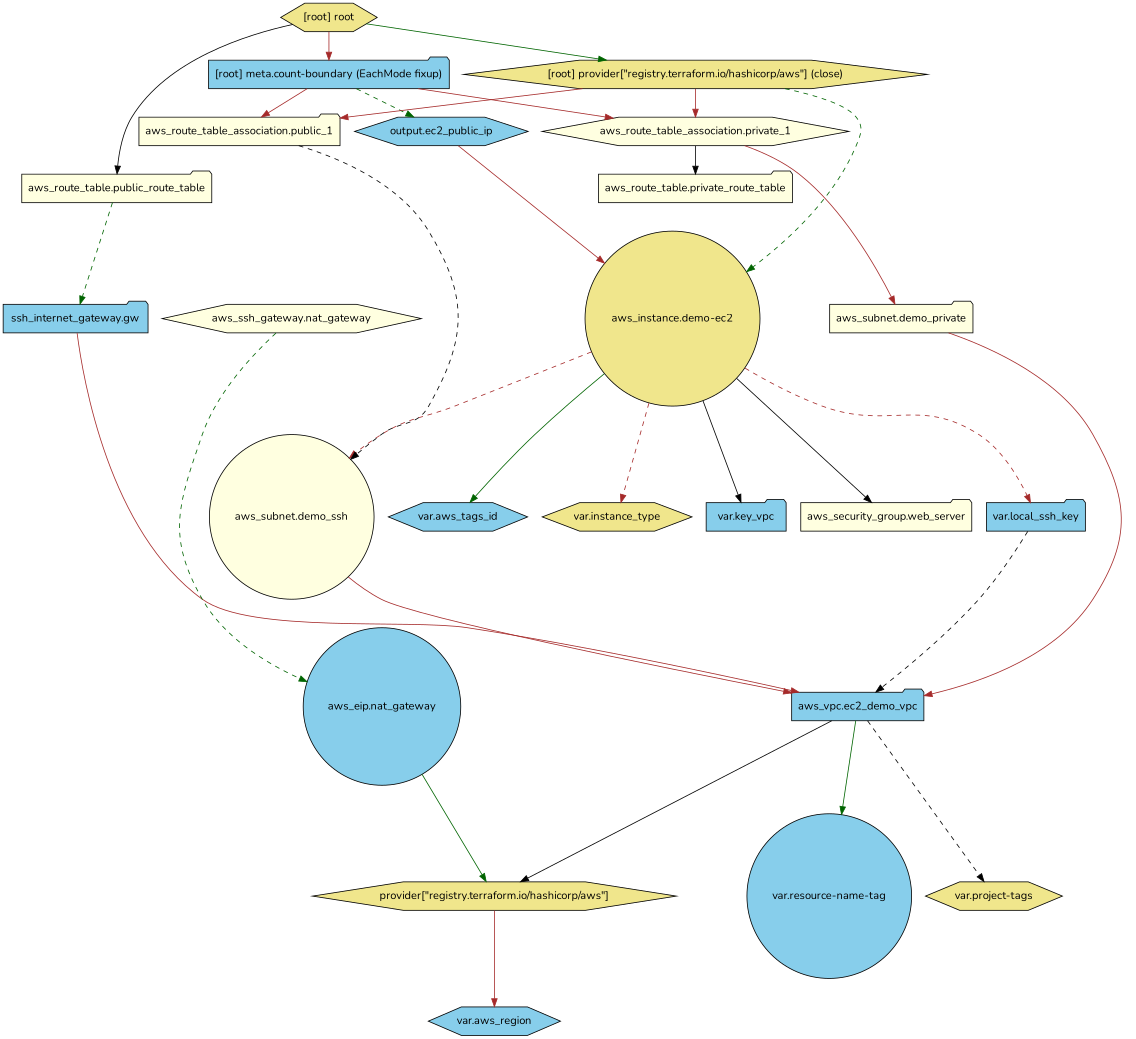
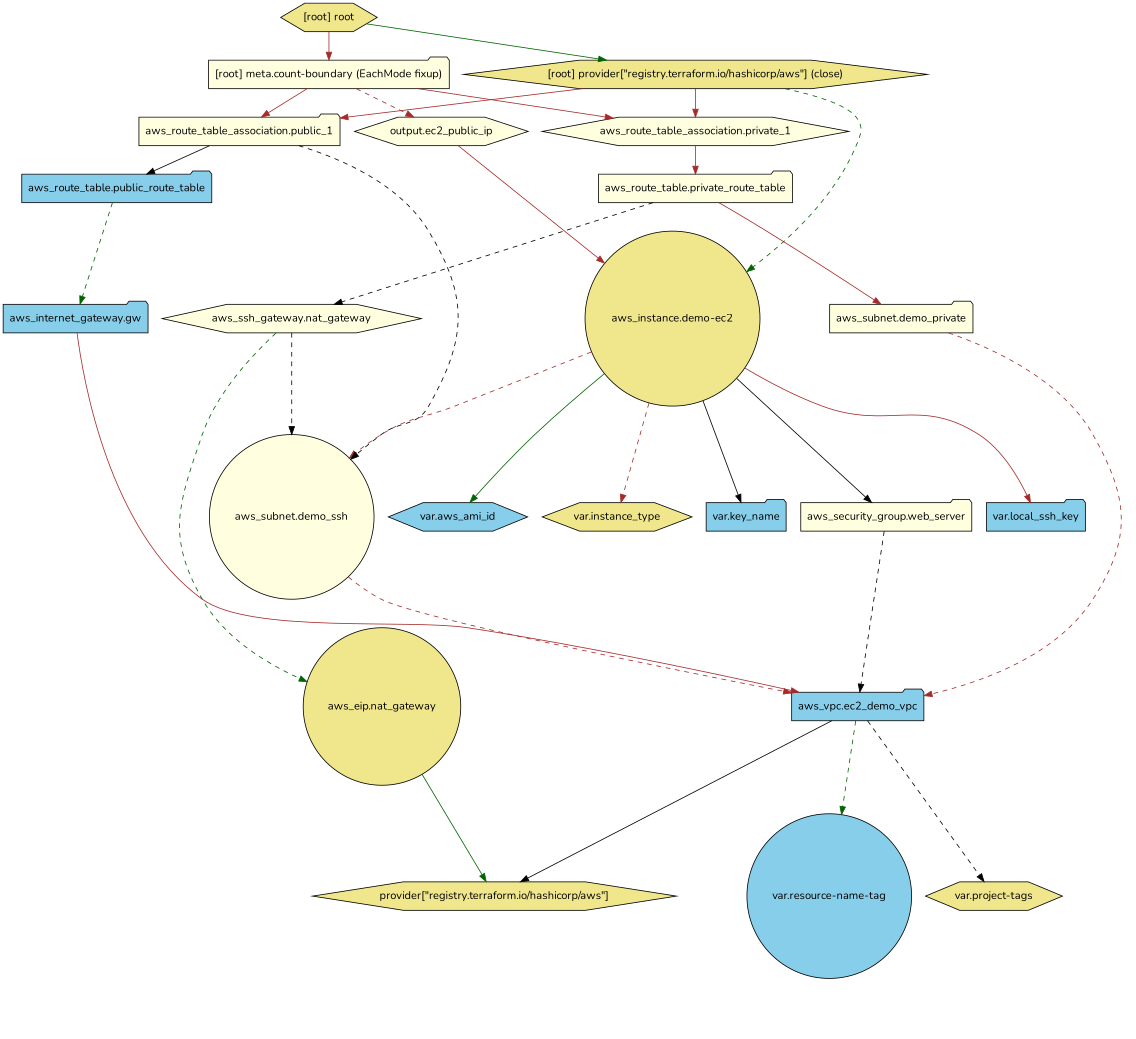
edge "[root] root" -> "aws_route_table.public_route_table": now "aws_route_table_association.public_1" -> "aws_route_table.public_route_table"
node "[root] meta.count-boundary (EachMode fixup)": fillcolor skyblue -> lightyellow
edge "[root] meta.count-boundary (EachMode fixup)" -> "output.ec2_public_ip": color darkgreen -> brown
node "output.ec2_public_ip": fillcolor skyblue -> lightyellow
edge "aws_route_table_association.private_1" -> "aws_route_table.private_route_table": color black -> brown
node "aws_route_table.public_route_table": fillcolor lightyellow -> skyblue
edge "aws_route_table_association.private_1" -> "aws_subnet.demo_private": now "aws_route_table.private_route_table" -> "aws_subnet.demo_private"
edge "aws_route_table.private_route_table" -> "aws_ssh_gateway.nat_gateway": added
node "ssh_internet_gateway.gw": label "ssh_internet_gateway.gw" -> "aws_internet_gateway.gw"
edge "aws_ssh_gateway.nat_gateway" -> "aws_subnet.demo_ssh": added
edge "aws_instance.demo-ec2" -> "var.local_ssh_key": style dashed -> solid
node "var.aws_tags_id": label "var.aws_tags_id" -> "var.aws_ami_id"
node "var.key_vpc": label "var.key_vpc" -> "var.key_name"
edge "aws_subnet.demo_private" -> "aws_vpc.ec2_demo_vpc": style solid -> dashed
edge "var.local_ssh_key" -> "aws_vpc.ec2_demo_vpc": now "aws_security_group.web_server" -> "aws_vpc.ec2_demo_vpc"
edge "aws_subnet.demo_ssh" -> "aws_vpc.ec2_demo_vpc": style solid -> dashed
node "aws_eip.nat_gateway": fillcolor skyblue -> khaki
edge "aws_vpc.ec2_demo_vpc" -> "var.resource-name-tag": style solid -> dashed
node "var.aws_region": removed
